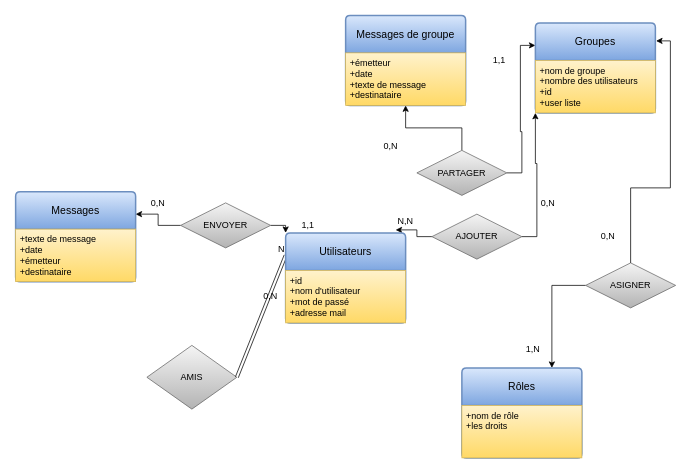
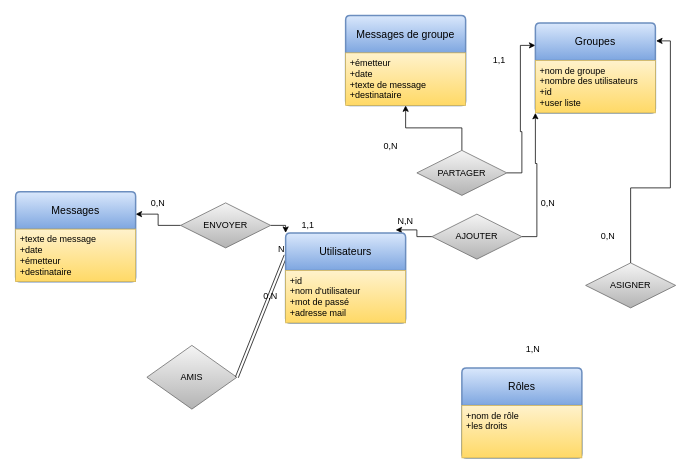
edge "ASIGNER" -> "Rôles": removed
